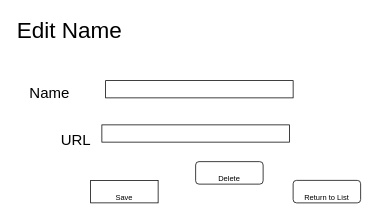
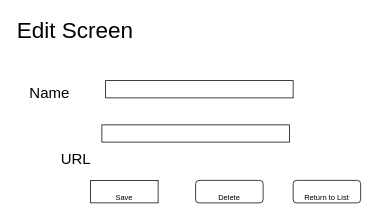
node "Edit Name": label "Edit Name" -> "Edit Screen"
node "URL": moved (75, 139) -> (75, 158)
node "Delete": moved (229, 173) -> (229, 192)
